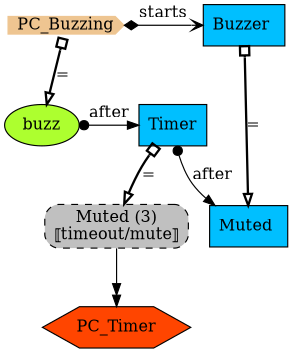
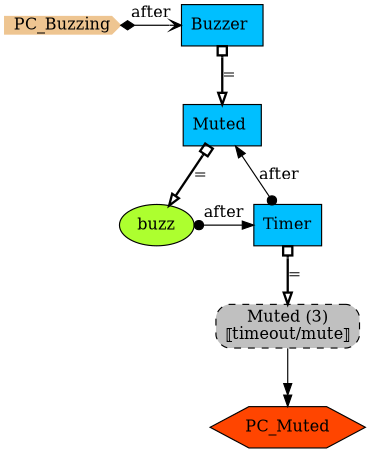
edge "PC_Buzzing" -- "Buzzer": label "starts" -> "after"
edge "PC_Buzzing" -- "buzz": now "Muted" -- "buzz"
node "PC_Timer": label "PC_Timer" -> "PC_Muted"
